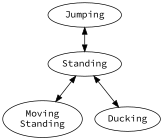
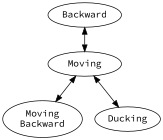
node "Jumping": label "Jumping" -> "Backward"
node "Standing": label "Standing" -> "Moving"
node "Moving Standing": label "Moving Standing" -> "Moving Backward"
